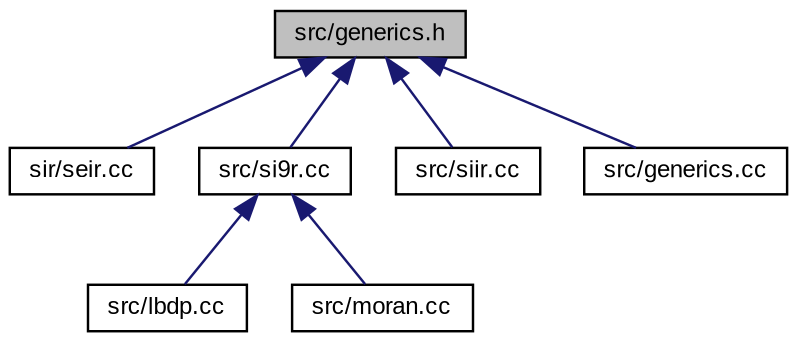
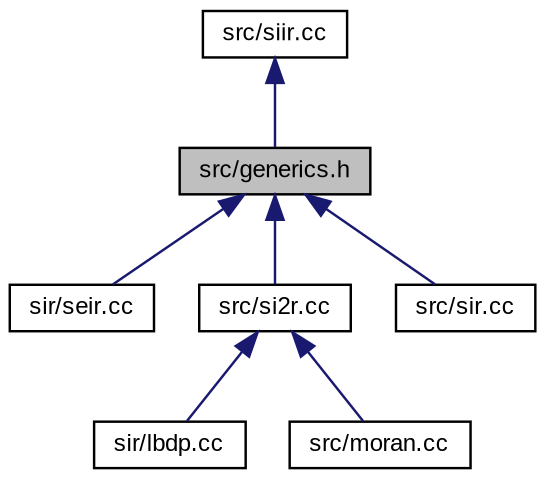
edge "src/siir.cc" -> "src/generics.h": reversed
node "src/si9r.cc": label "src/si9r.cc" -> "src/si2r.cc"
node "src/generics.cc": label "src/generics.cc" -> "src/sir.cc"
node "src/lbdp.cc": label "src/lbdp.cc" -> "sir/lbdp.cc"
